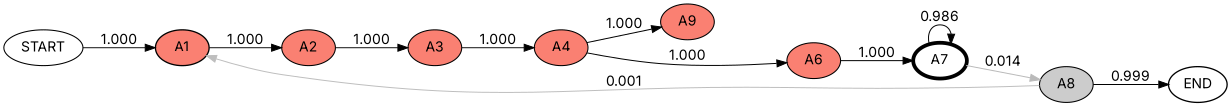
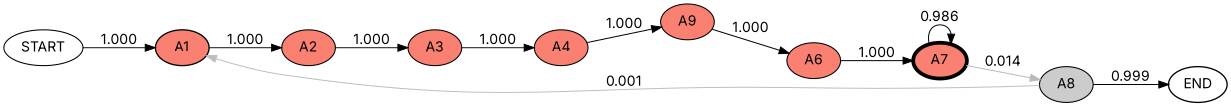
node "A7": fillcolor #ffffff -> #fa8072
edge "A4" -> "A6": now "A9" -> "A6"
